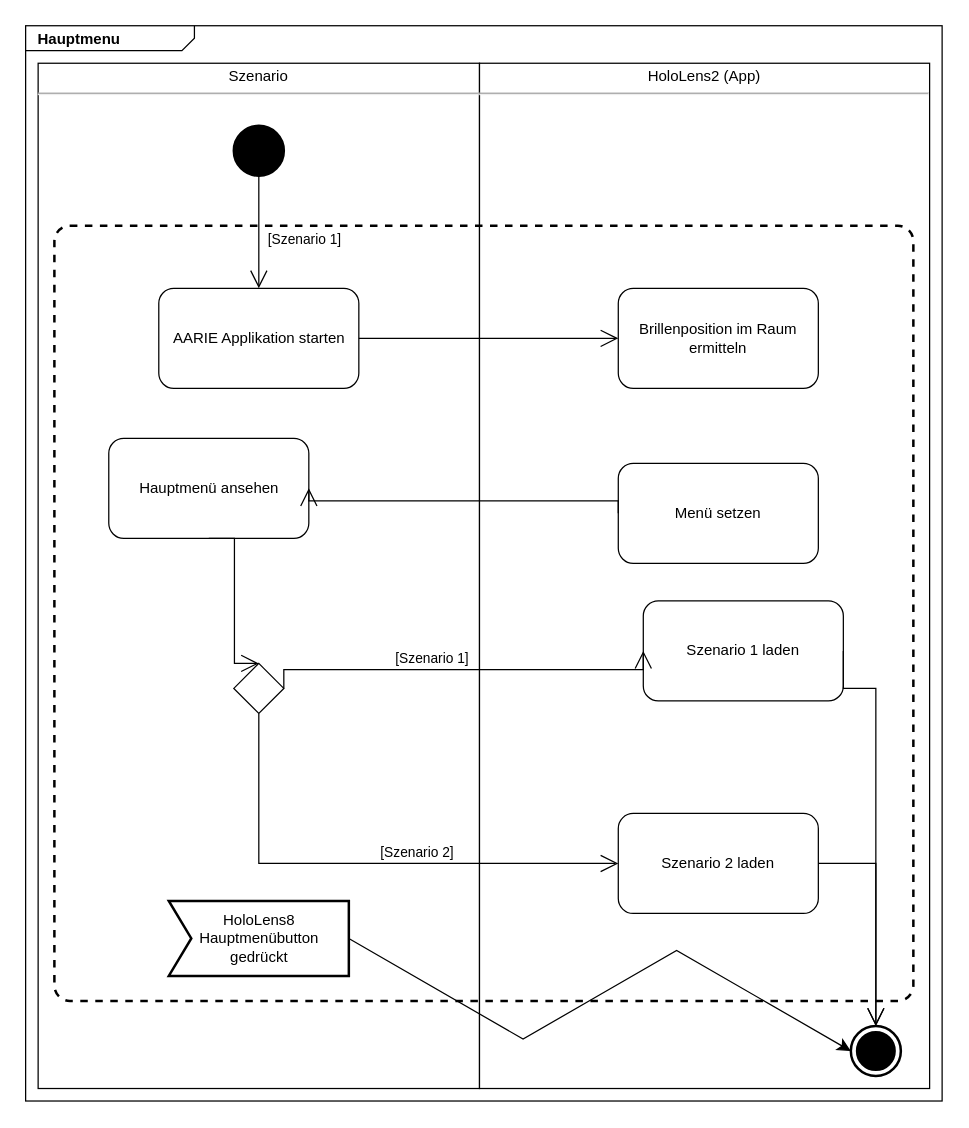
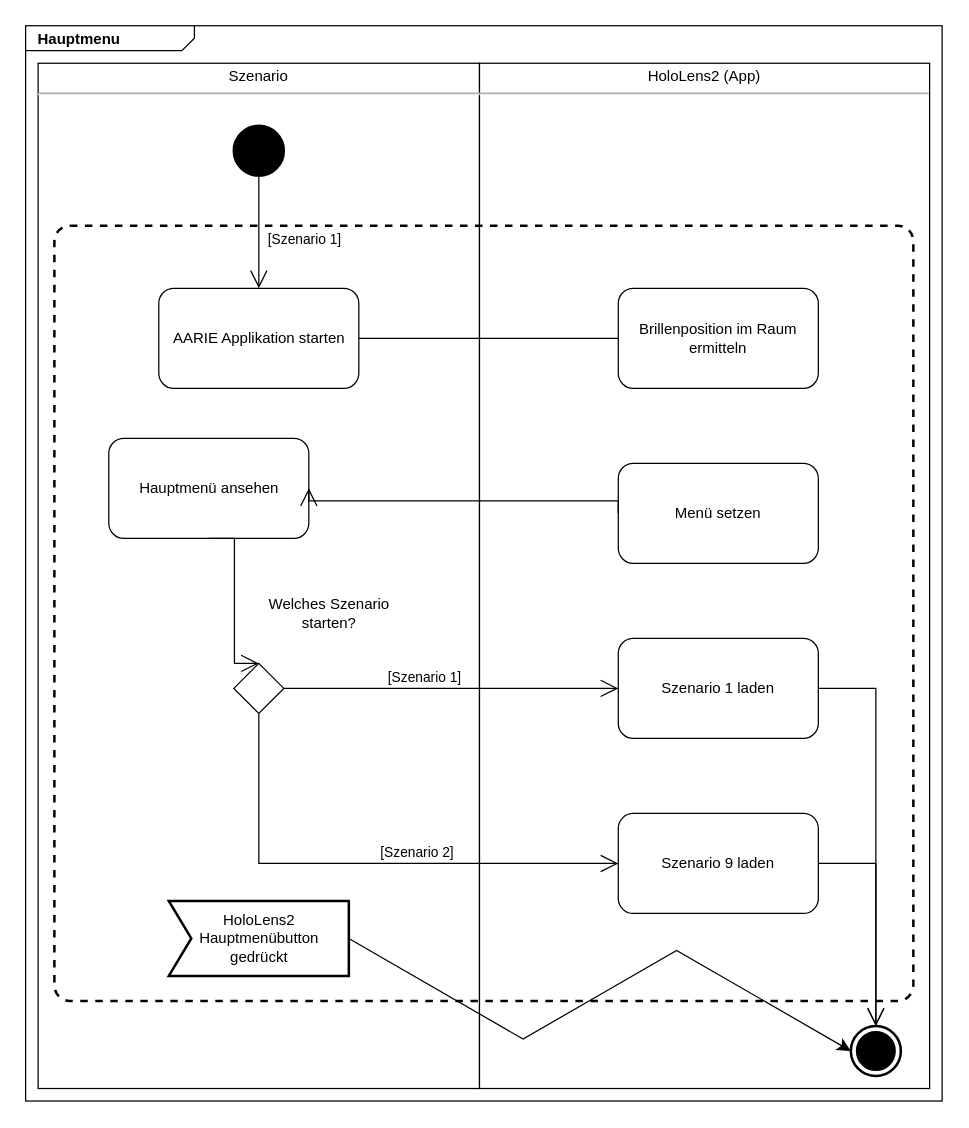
edge "AARIE Applikation starten" -> "Brillenposition im Raum ermitteln": arrowhead open -> none
node "Welches Szenario starten?": added
node "Szenario 1 laden": moved (743, 651) -> (718, 688)
node "Szenario 2 laden": label "Szenario 2 laden" -> "Szenario 9 laden"
node "HoloLens8 Hauptmenübutton gedrückt": label "HoloLens8 Hauptmenübutton gedrückt" -> "HoloLens2 Hauptmenübutton gedrückt"
